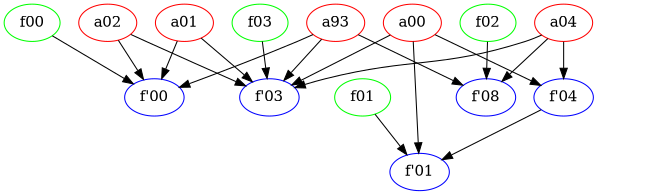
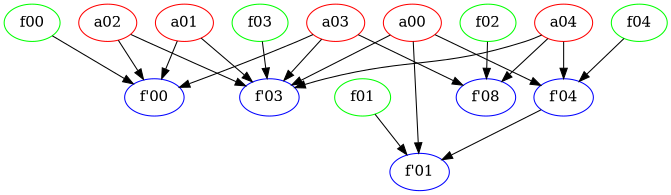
node "a93": label "a93" -> "a03"
node "f04": added
